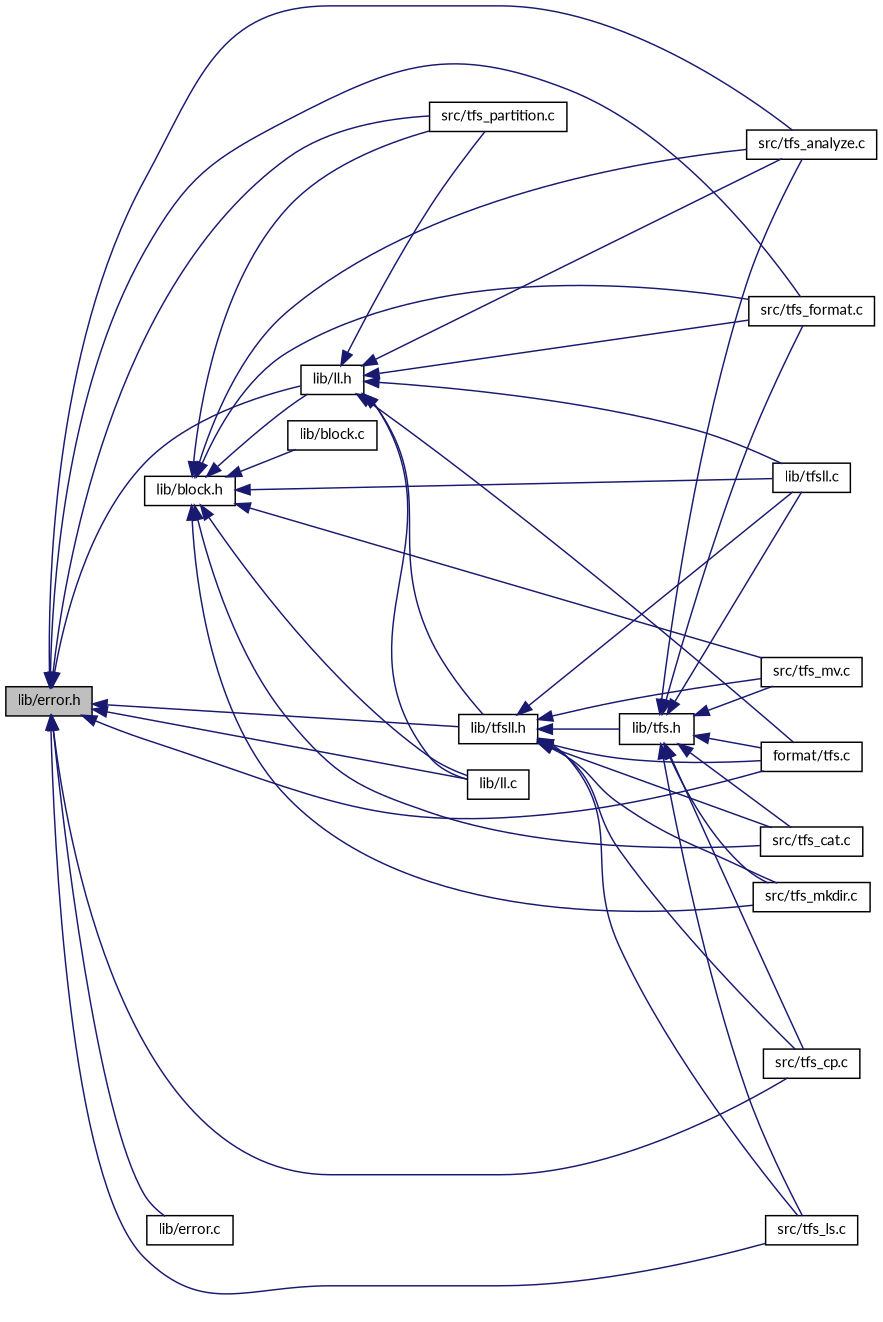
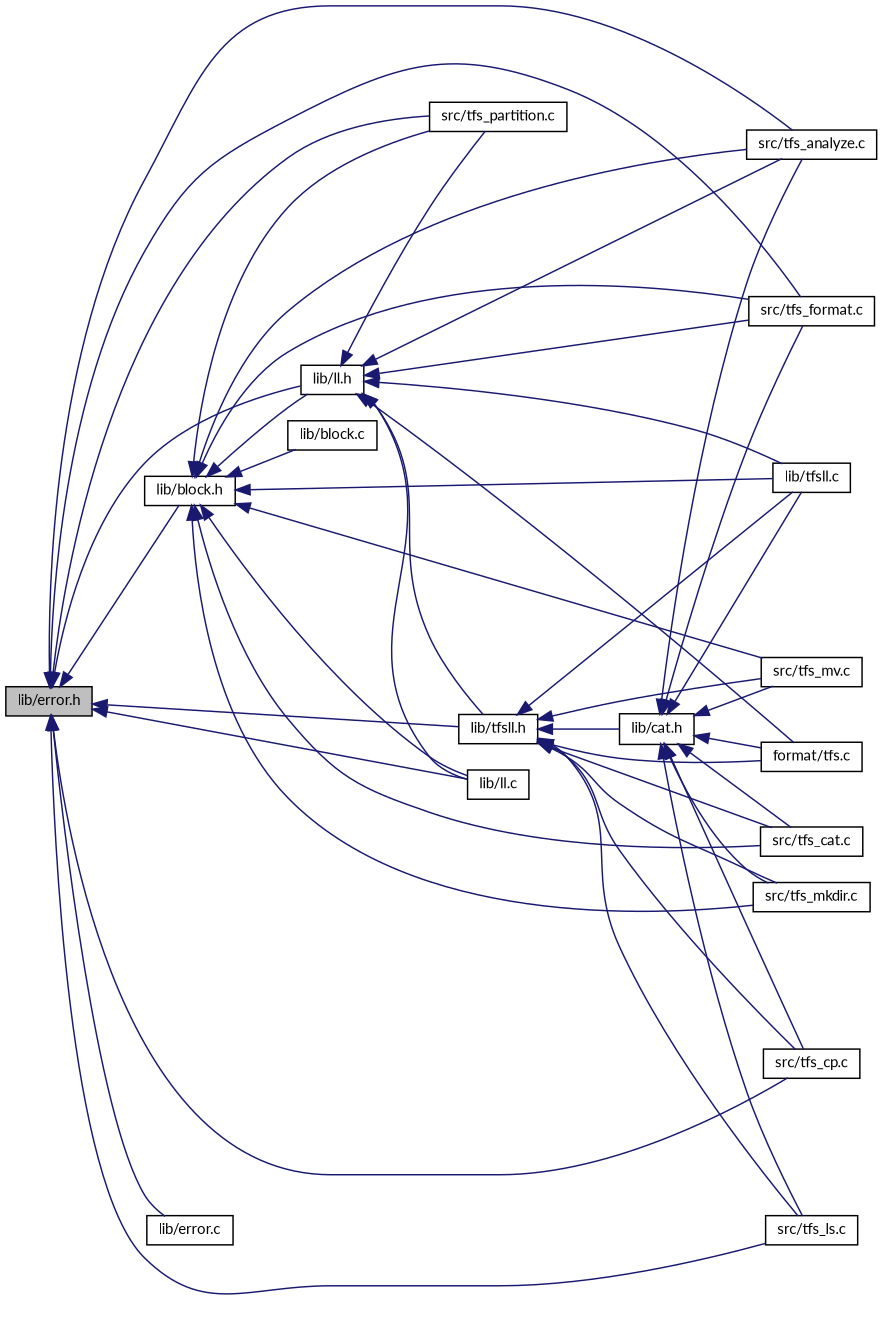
node "lib/tfs.h": label "lib/tfs.h" -> "lib/cat.h"
edge "format/tfs.c" -> "lib/error.h": now "lib/block.h" -> "lib/error.h"
